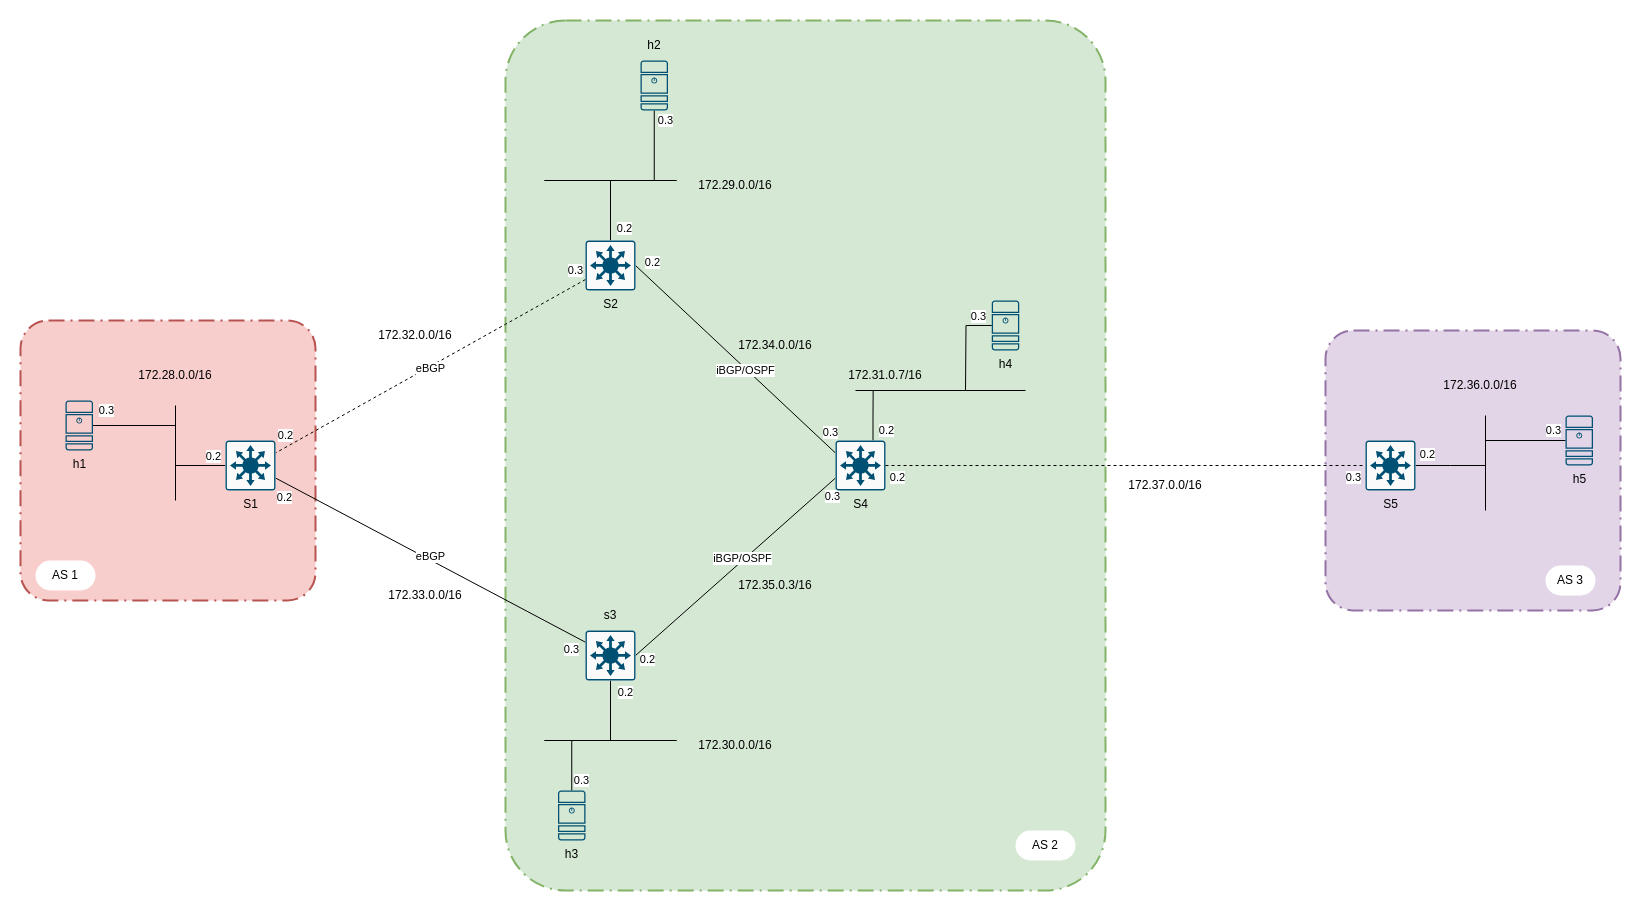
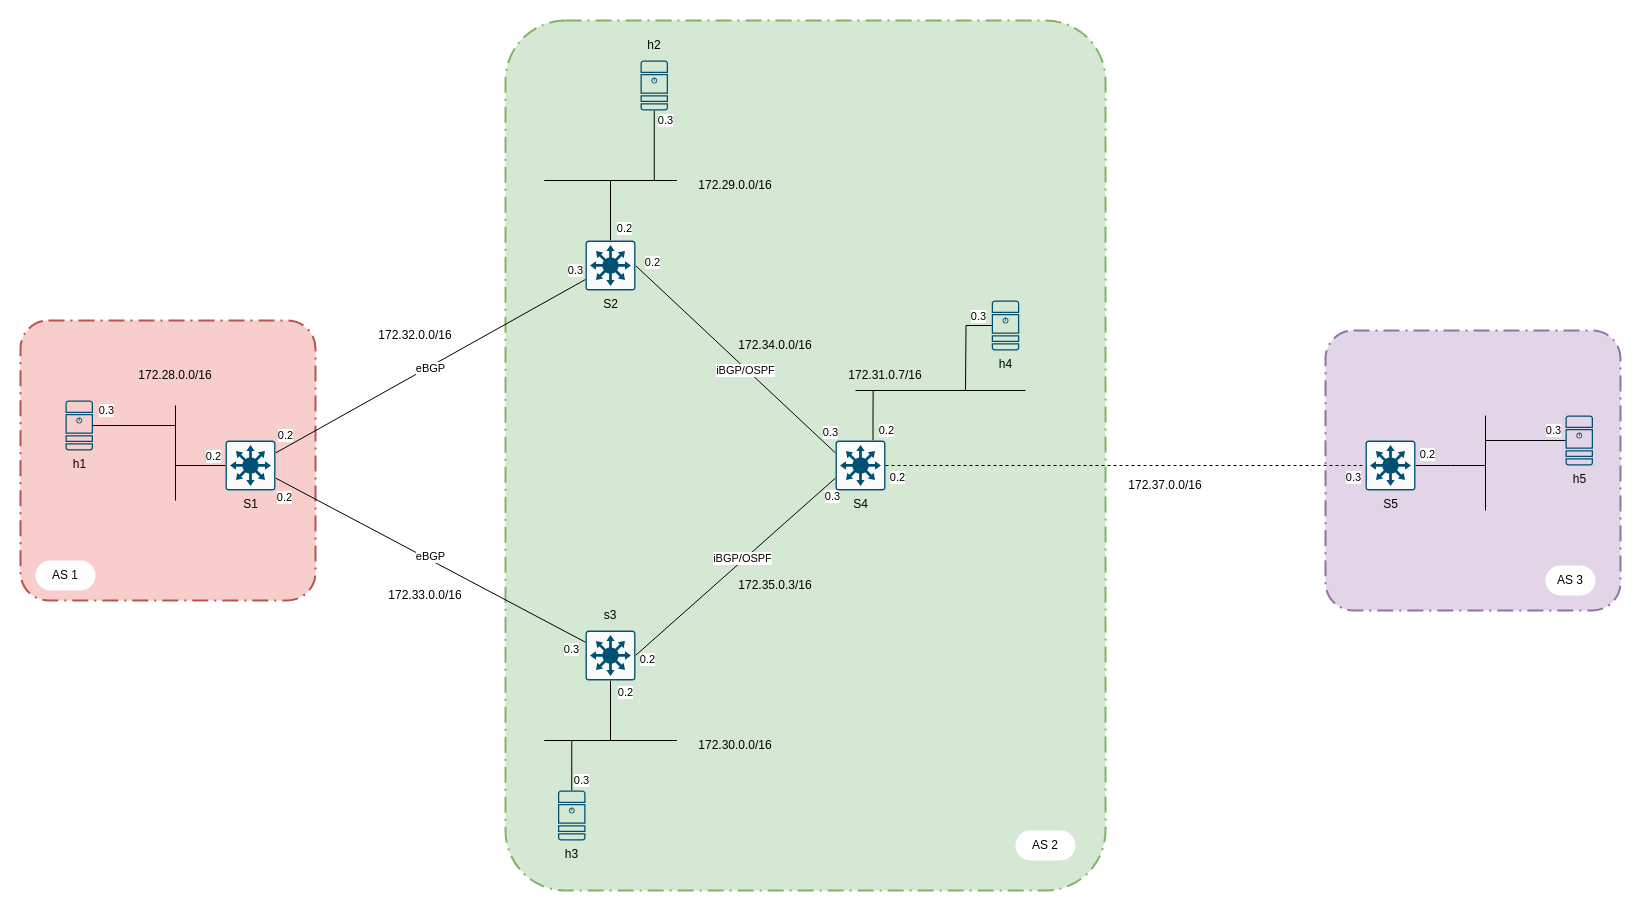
edge "S2" -- "S1": style dashed -> solid
node "172.36.0.0/16": removed
